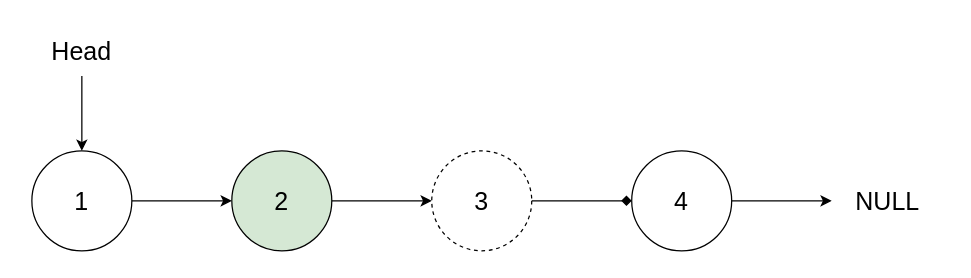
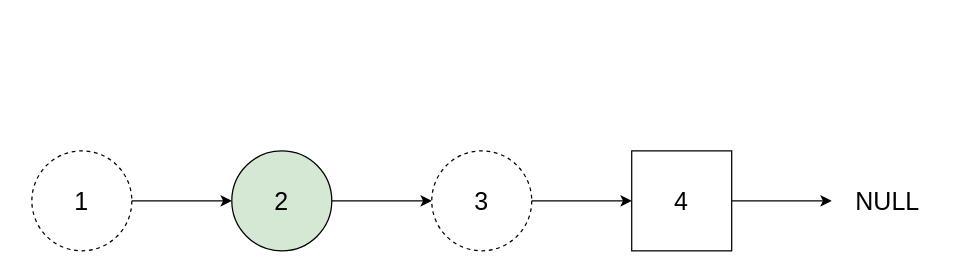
node "Head": removed
edge "Head" -> "1": removed
node "1": style solid -> dashed
edge "3" -> "4": arrowhead diamond -> classic
node "4": shape ellipse -> rectangle
